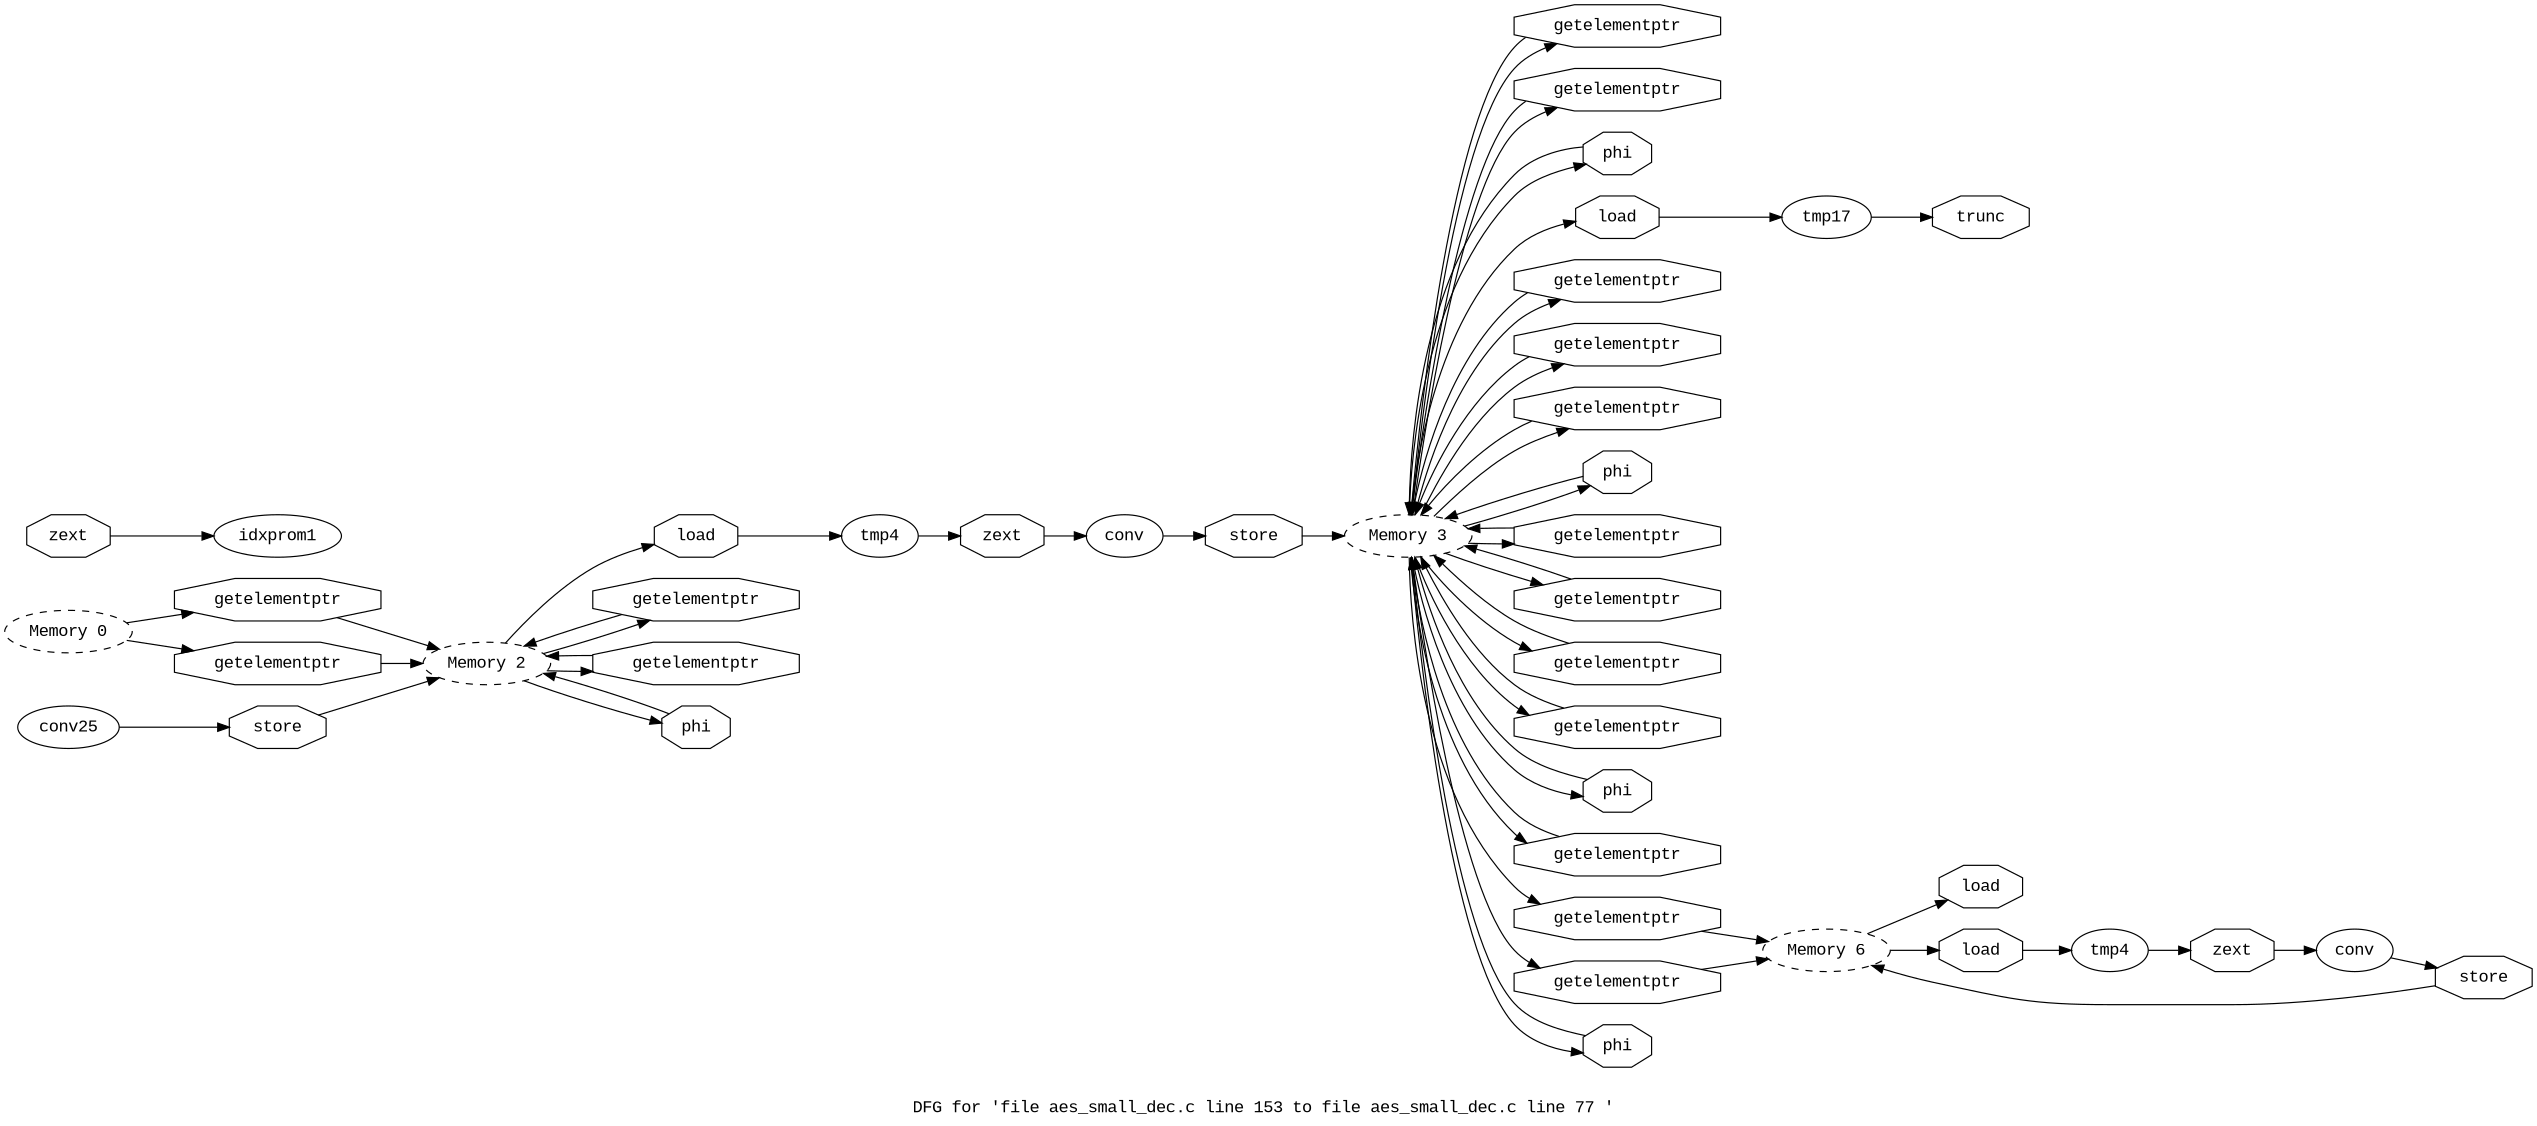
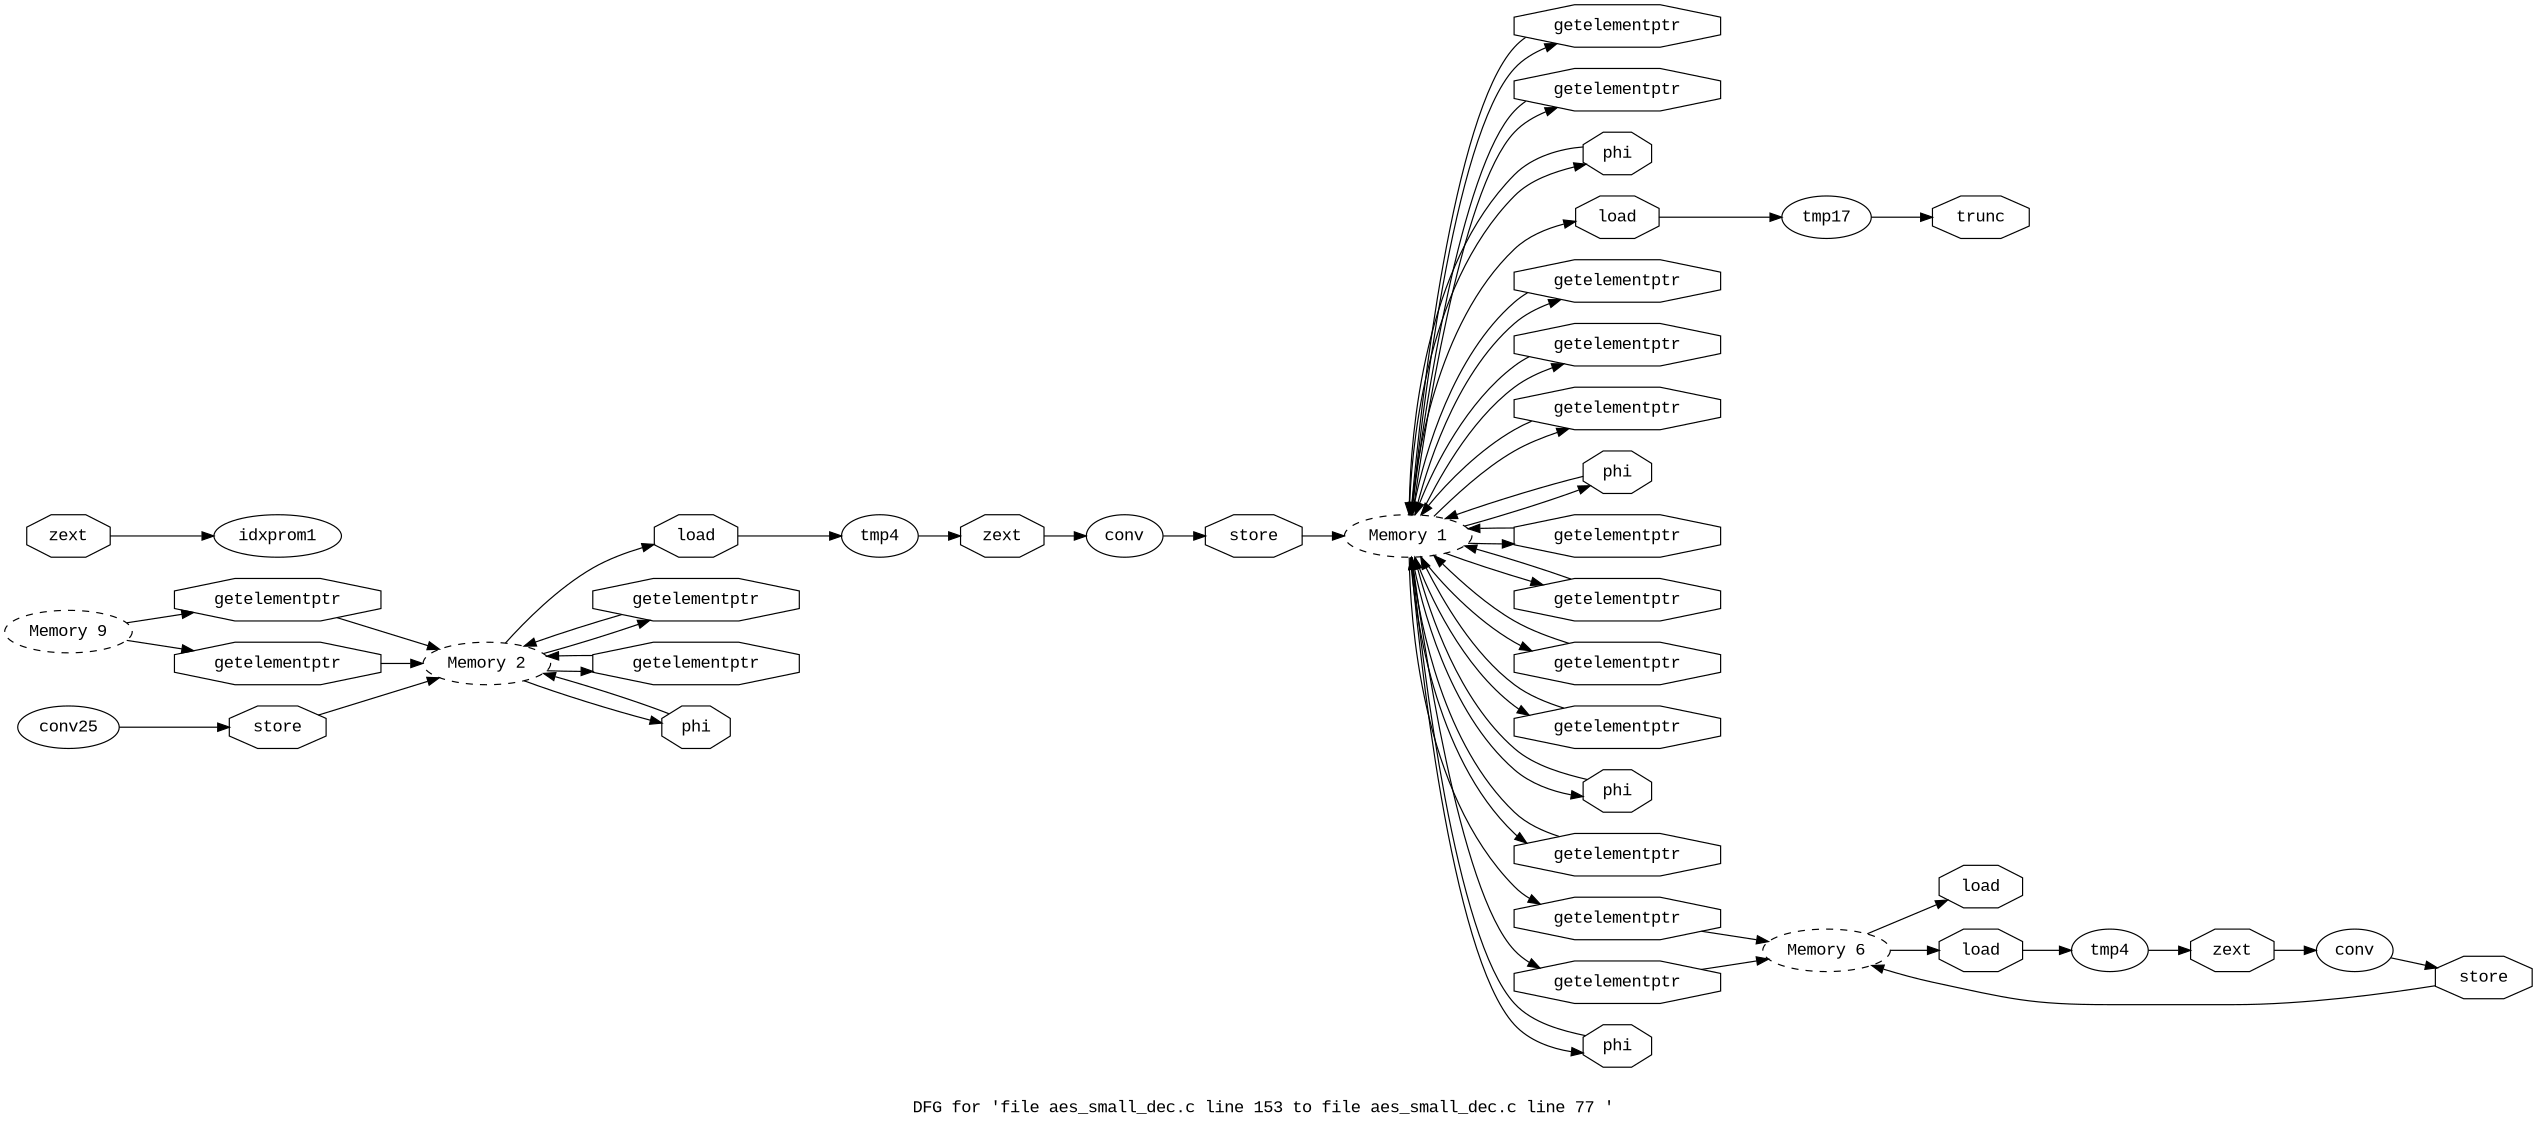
node "Memory 3": label "Memory 3" -> "Memory 1"
node "Memory 0": label "Memory 0" -> "Memory 9"
